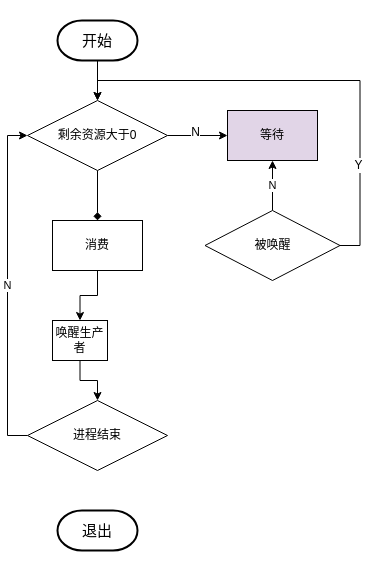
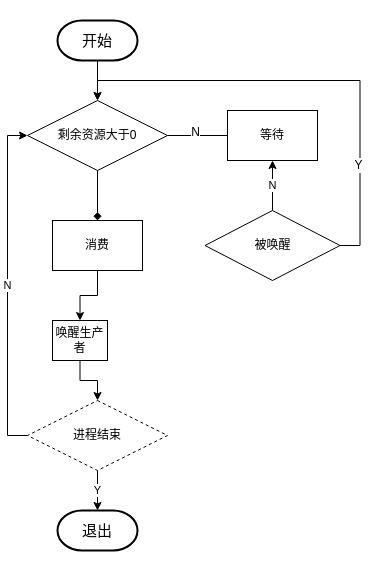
edge "剩余资源大于0" -> "等待": arrowhead classic -> none
node "等待": fillcolor #e1d5e7 -> #ffffff
node "进程结束": style solid -> dashed
edge "进程结束" -> "退出": added, label "Y"
